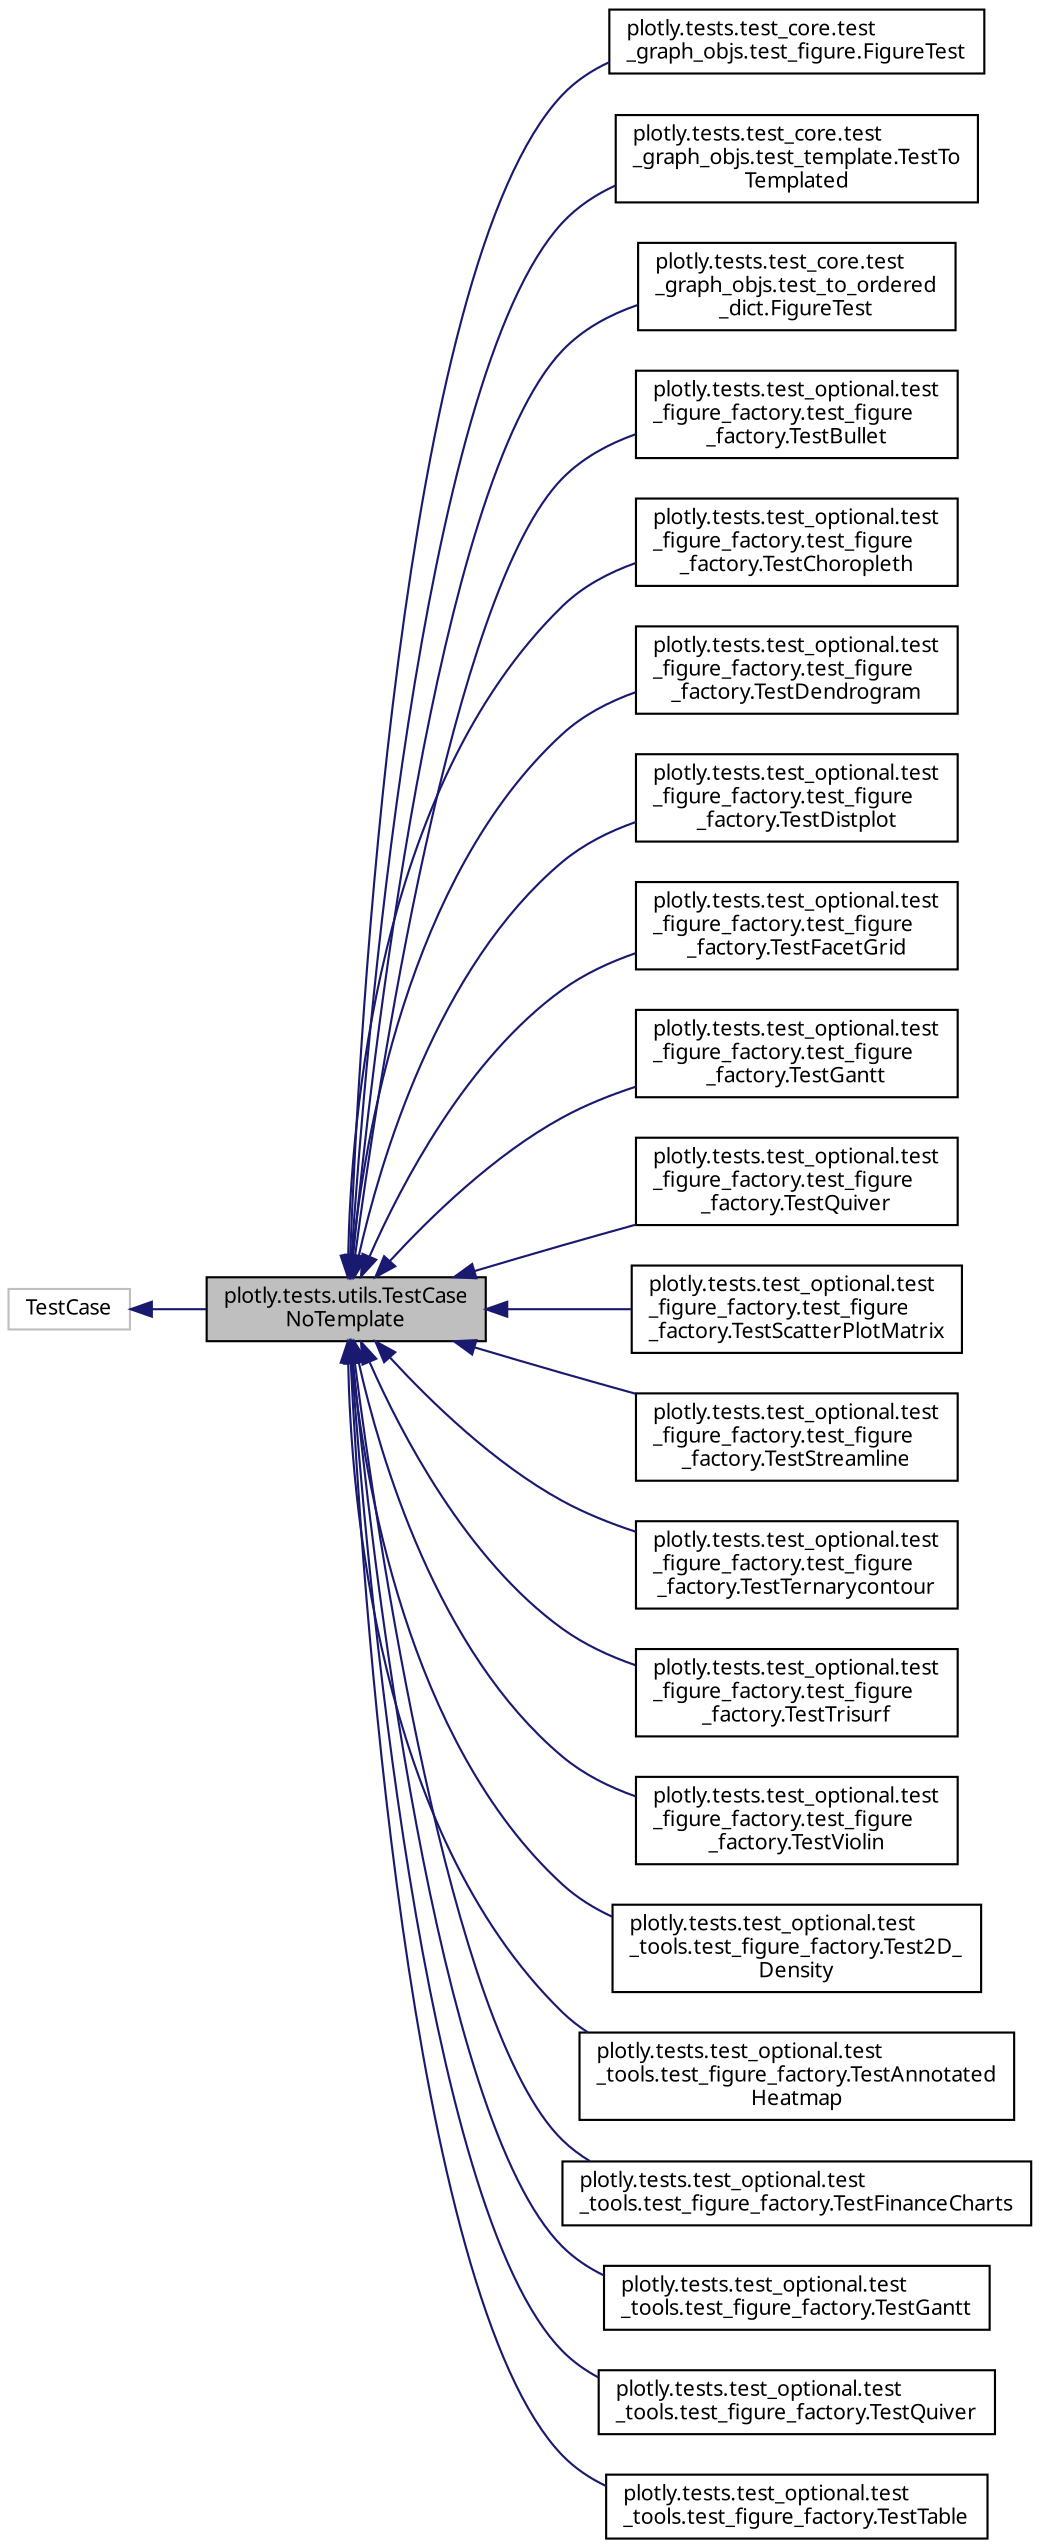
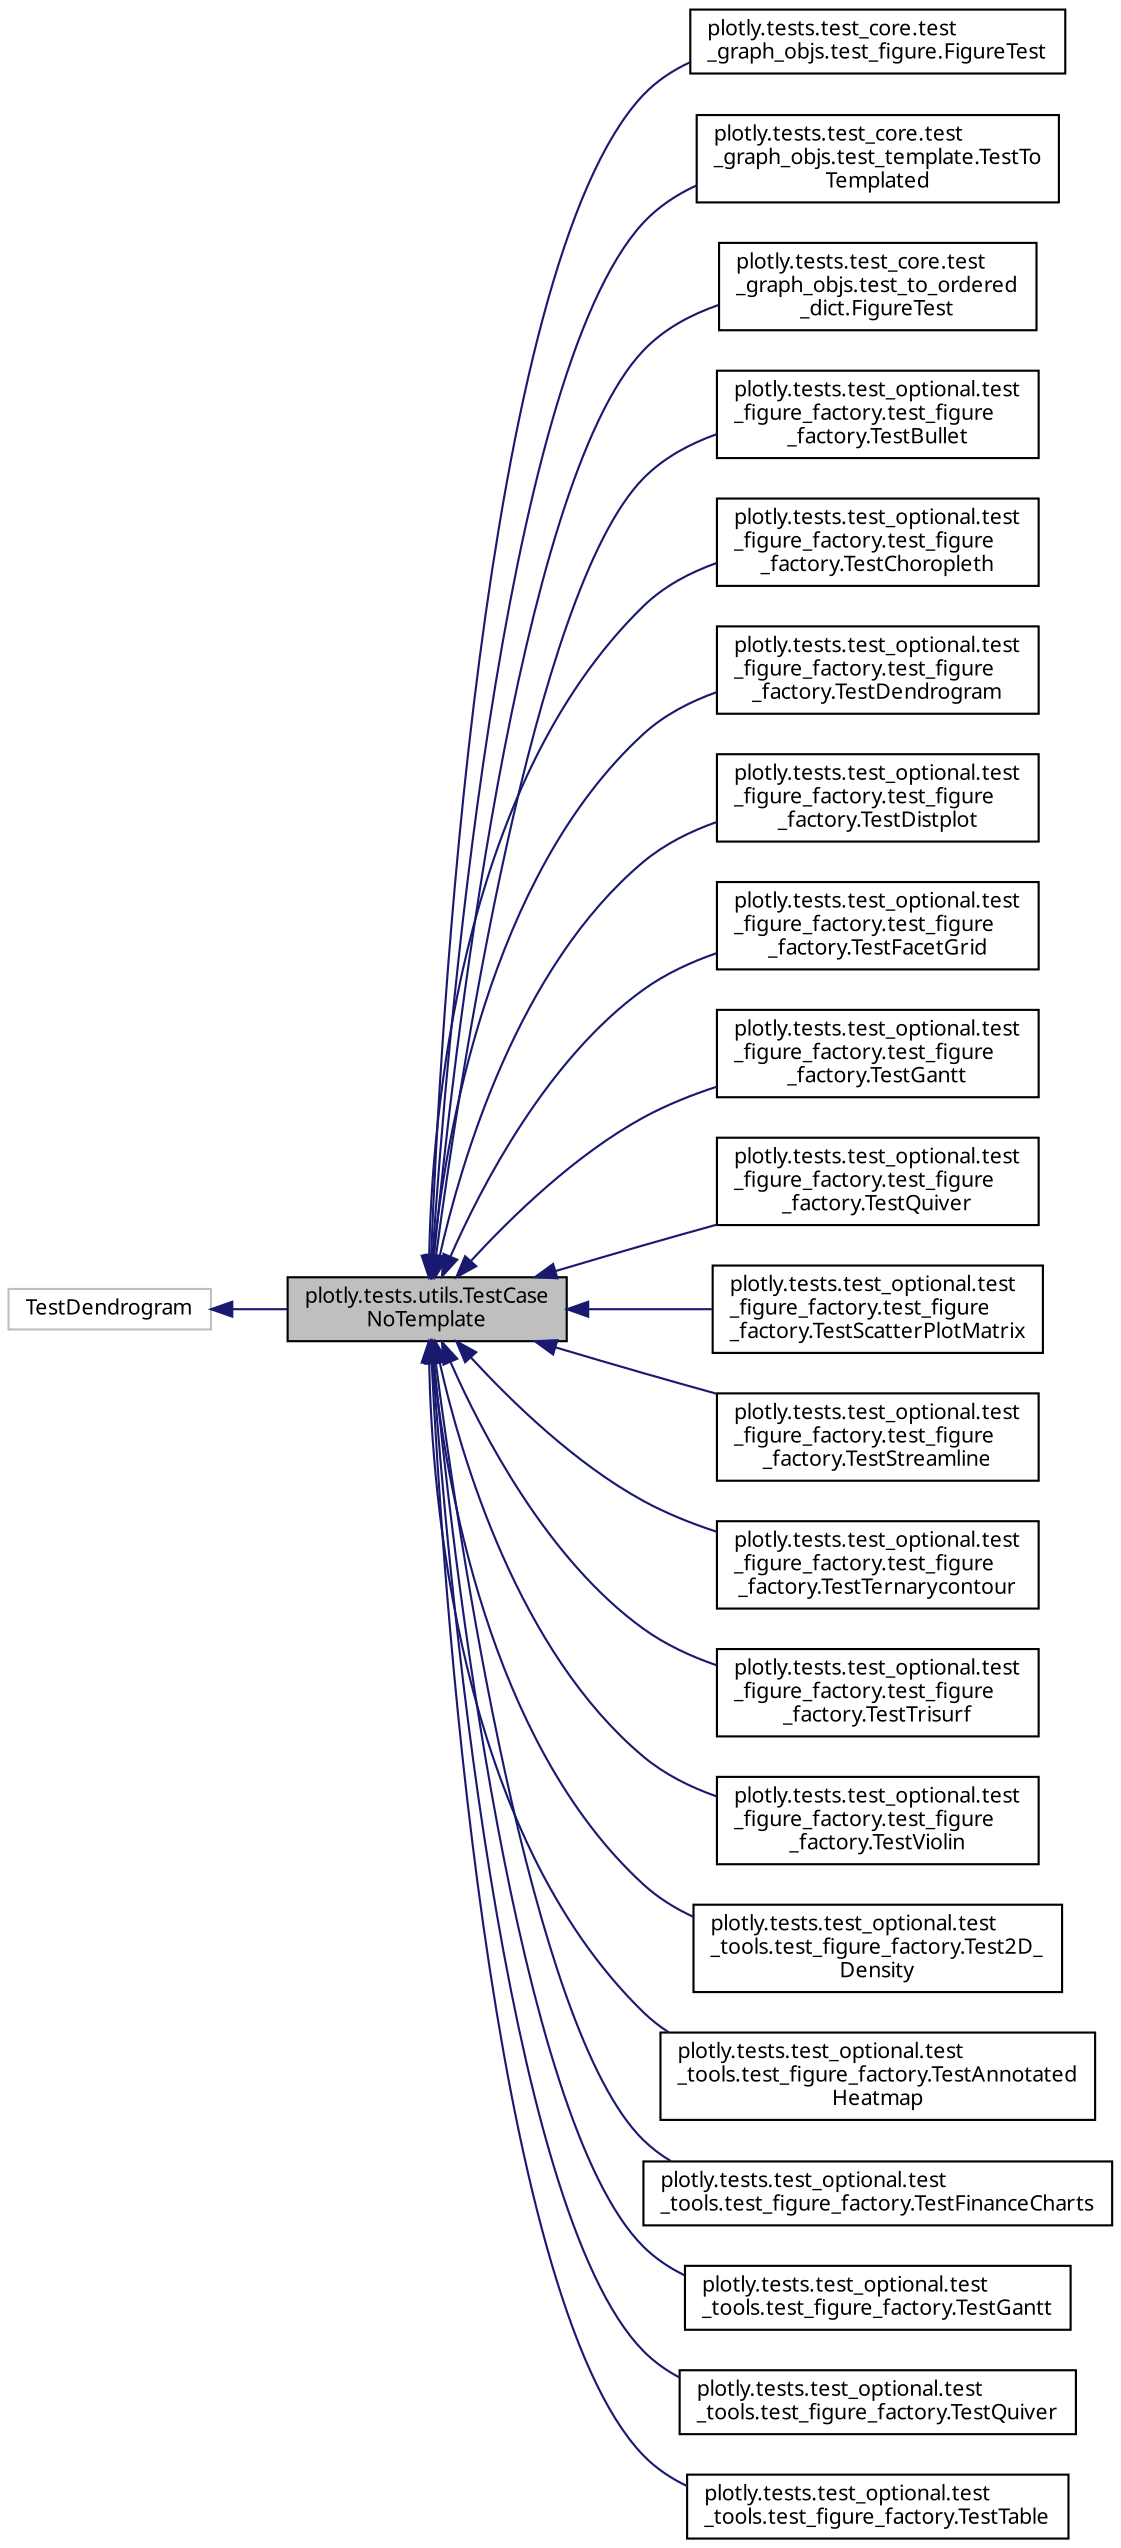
node "TestCase": label "TestCase" -> "TestDendrogram"
